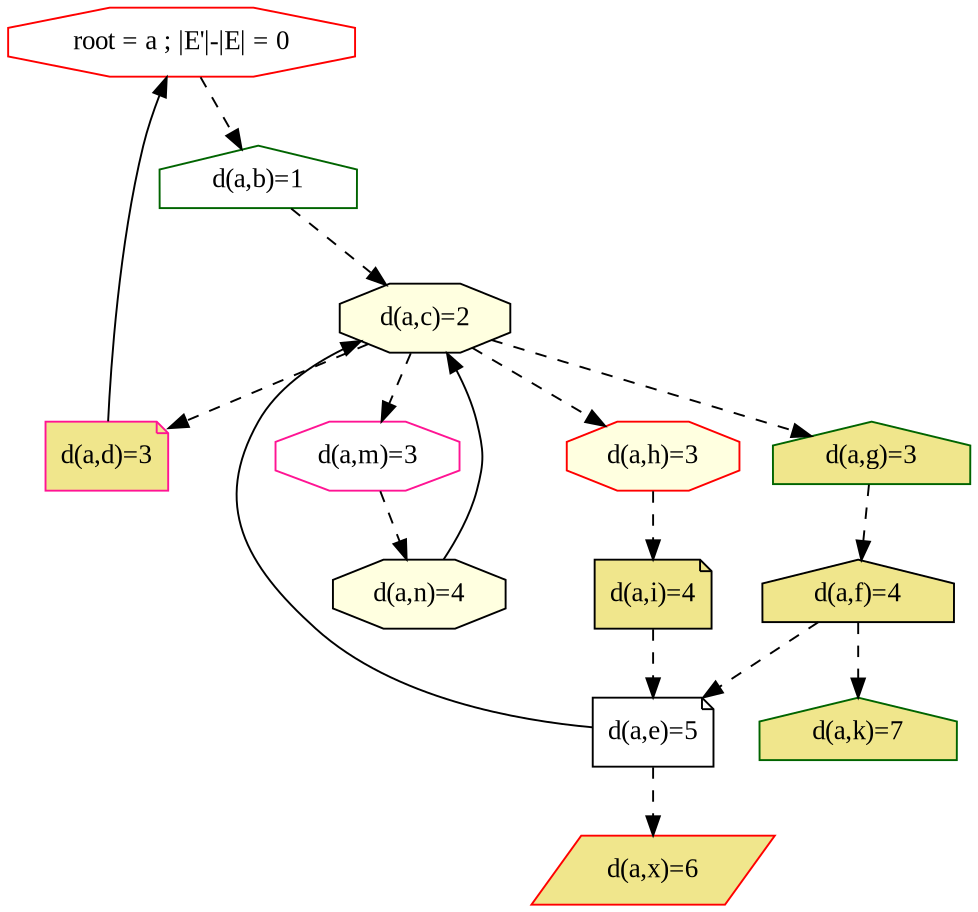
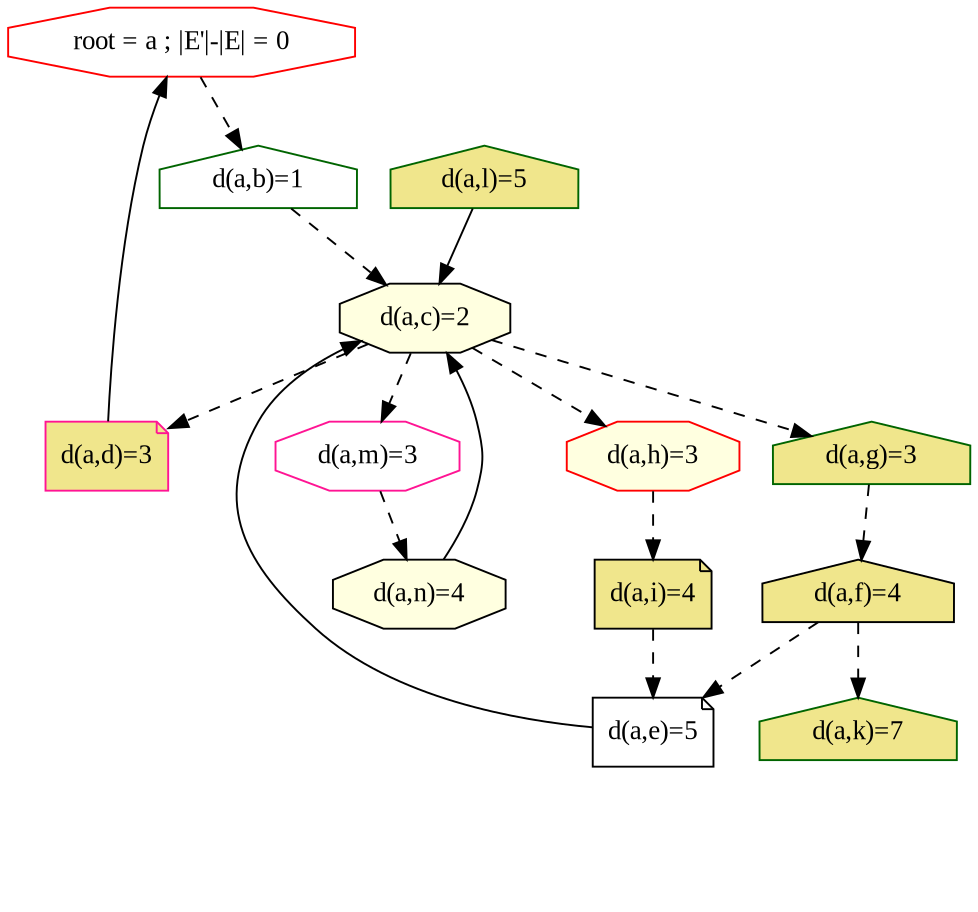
node "d(a,l)=5": added
node "d(a,x)=6": removed
